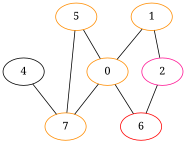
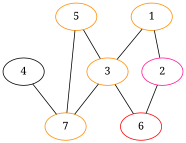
node "0": label "0" -> "3"
